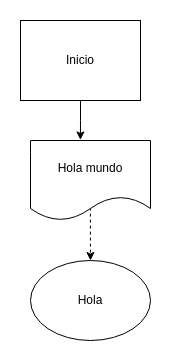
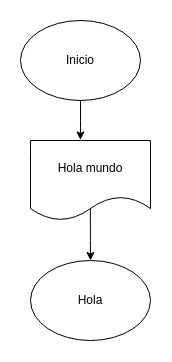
node "Inicio": shape rectangle -> ellipse
edge "Hola mundo" -> "Hola": style dashed -> solid
